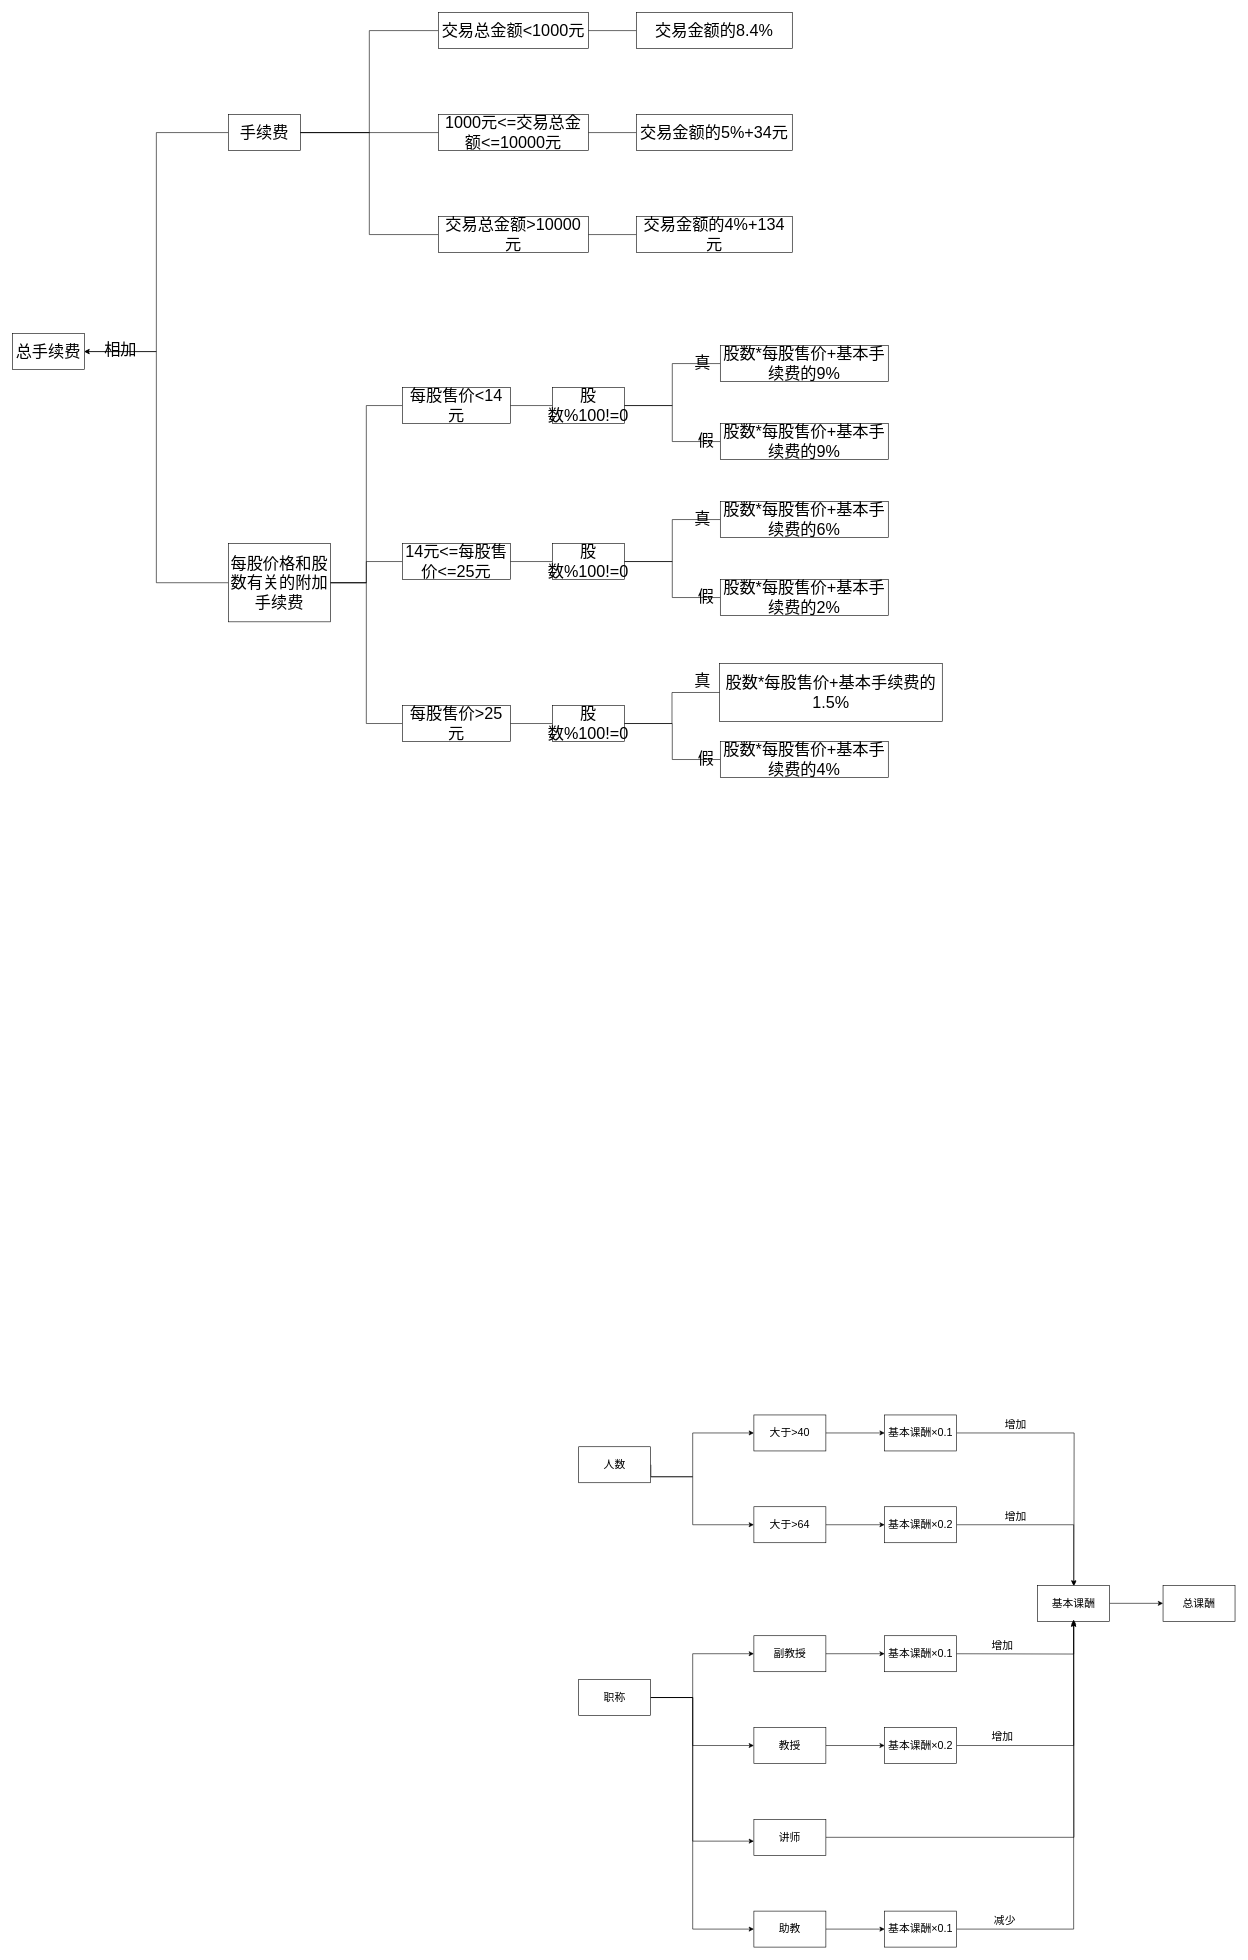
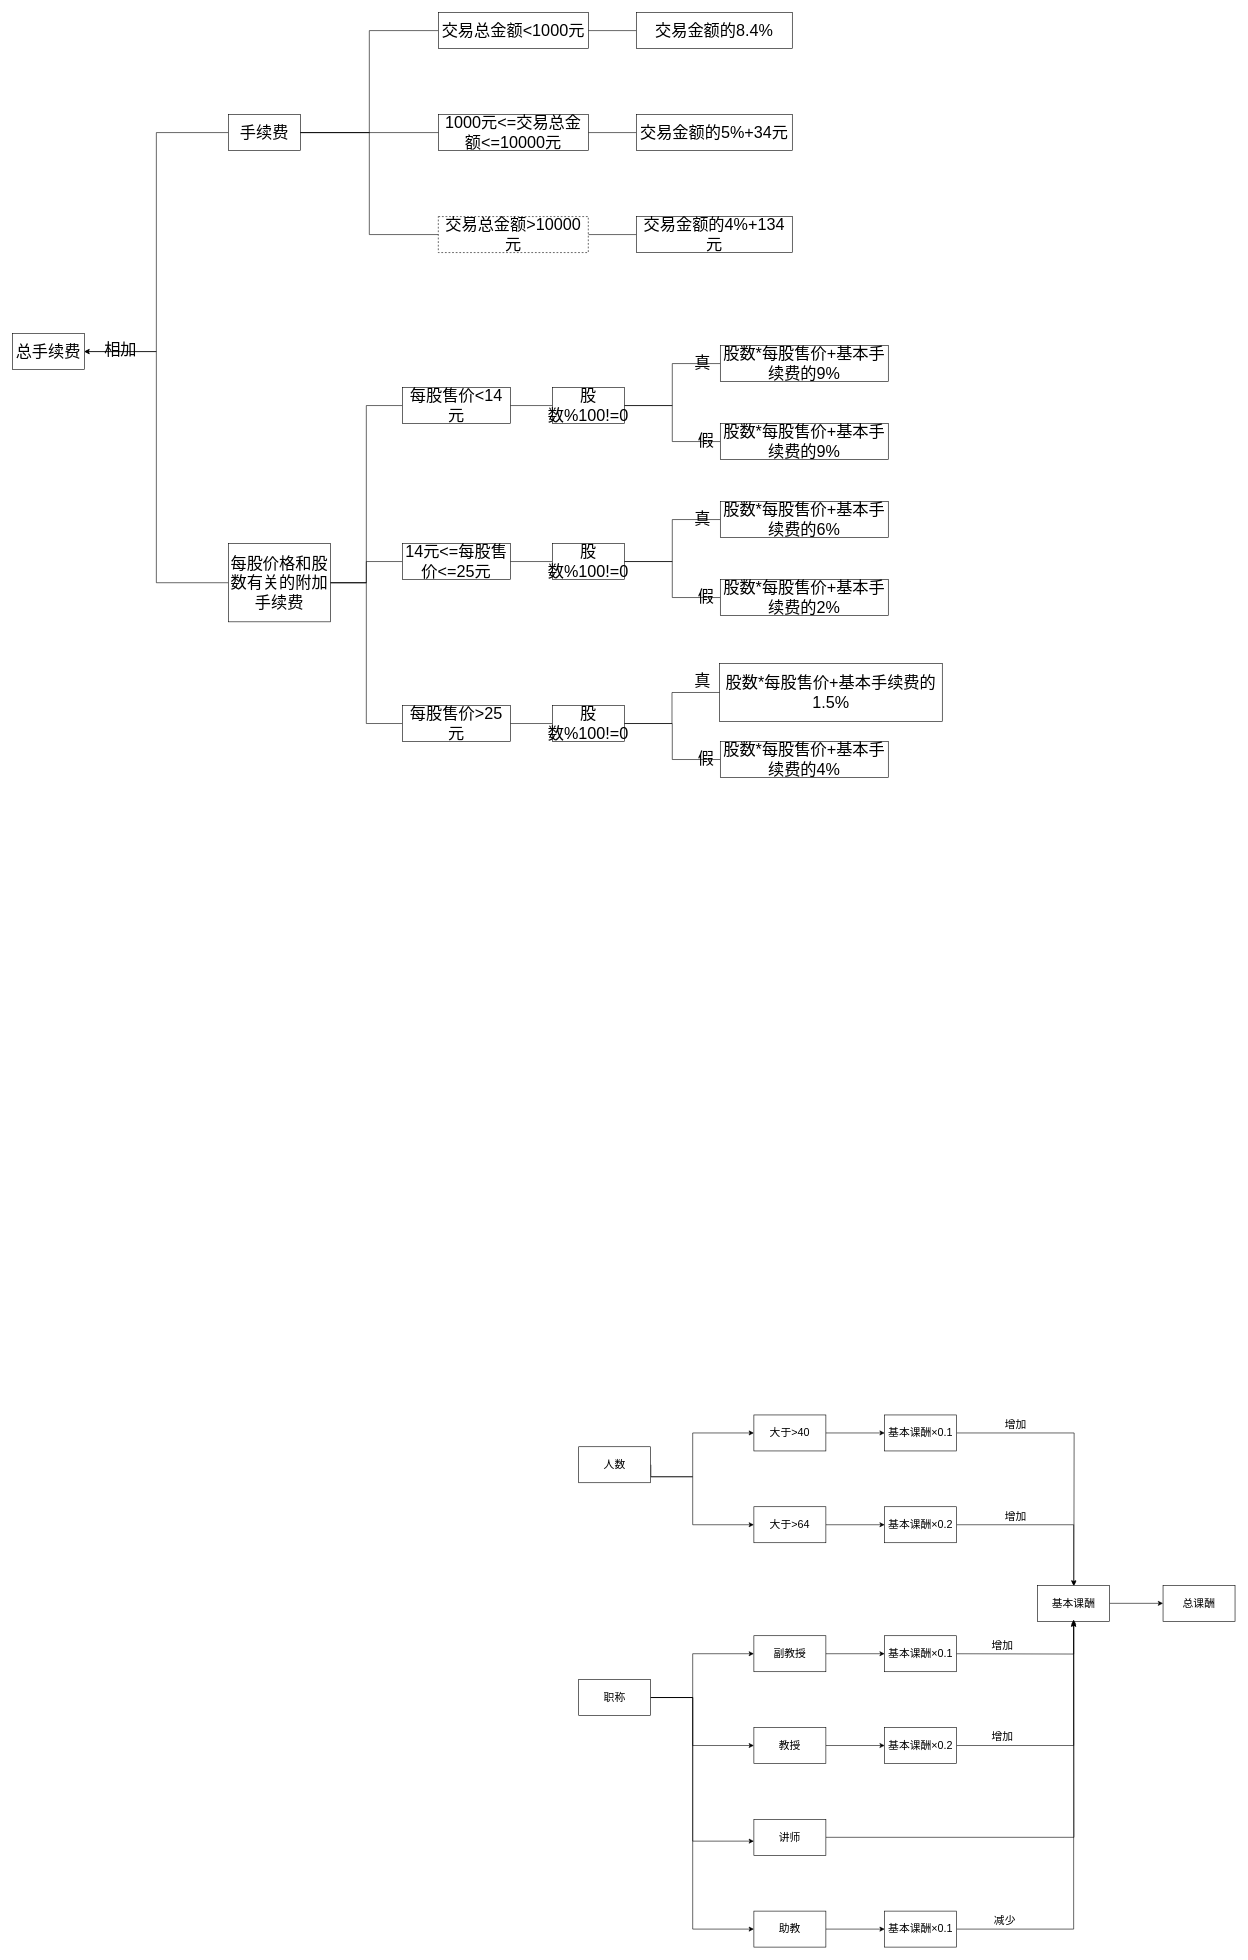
node "交易总金额>10000元": style solid -> dashed
